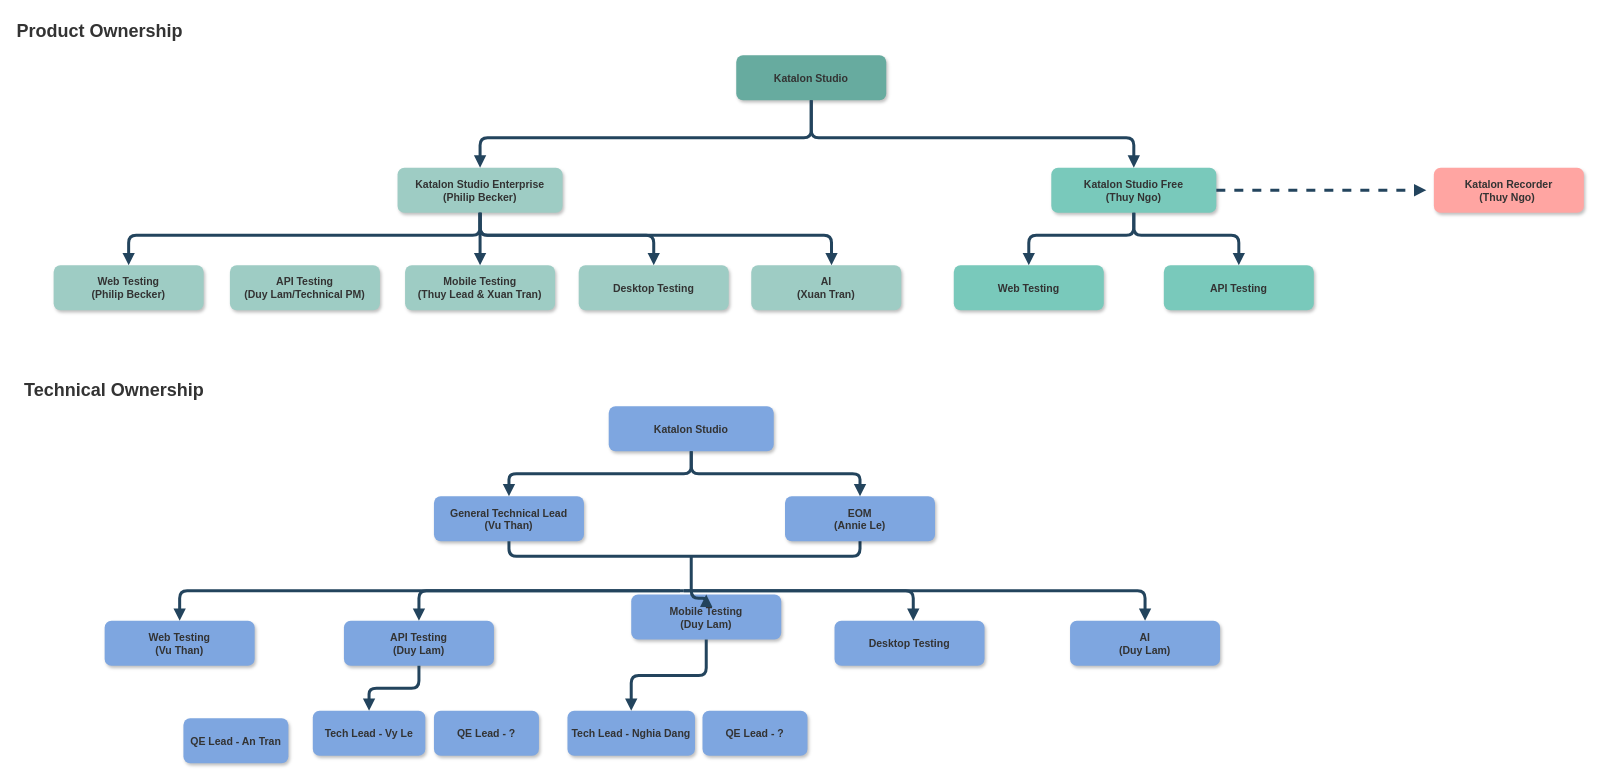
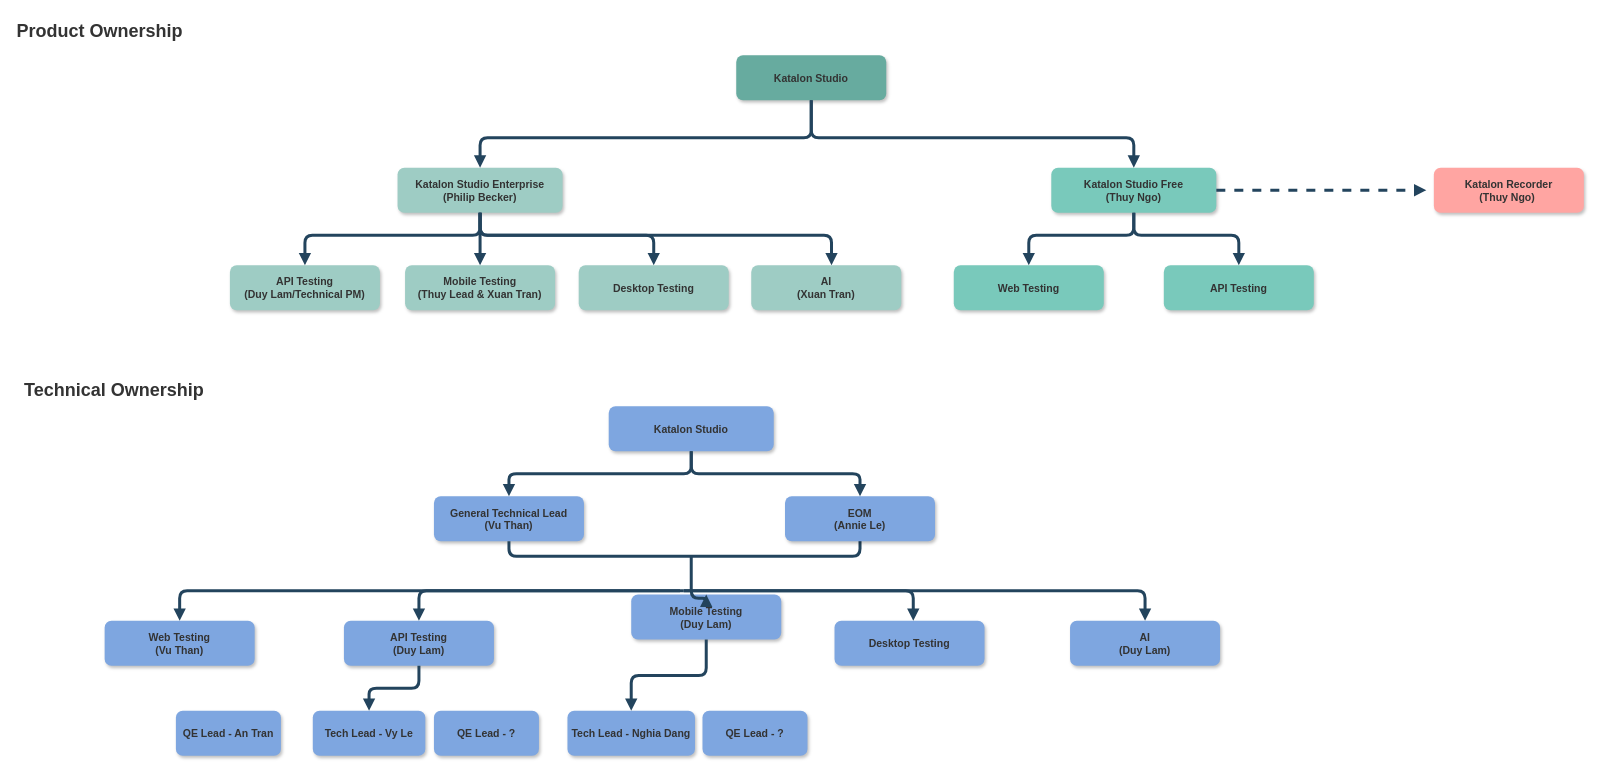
edge "Katalon Studio Enterprise (Philip Becker)" -> "Web Testing (Philip Becker)": removed
edge "Katalon Studio Enterprise (Philip Becker)" -> "API Testing (Duy Lam/Technical PM)": added
node "Web Testing (Philip Becker)": removed
node "QE Lead - An Tran": moved (236, 741) -> (228, 733)
